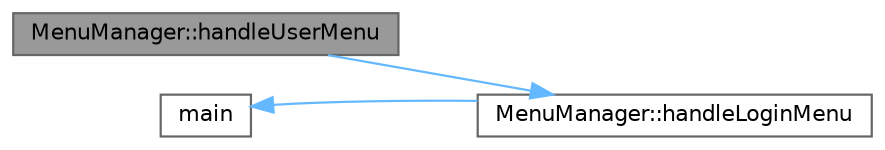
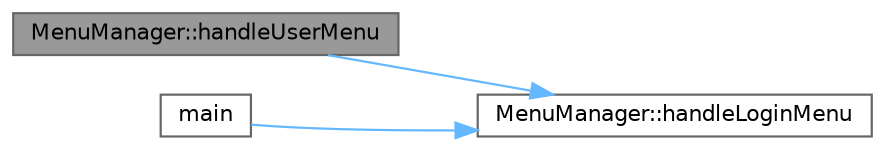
edge "MenuManager::handleLoginMenu" -> "main": reversed
